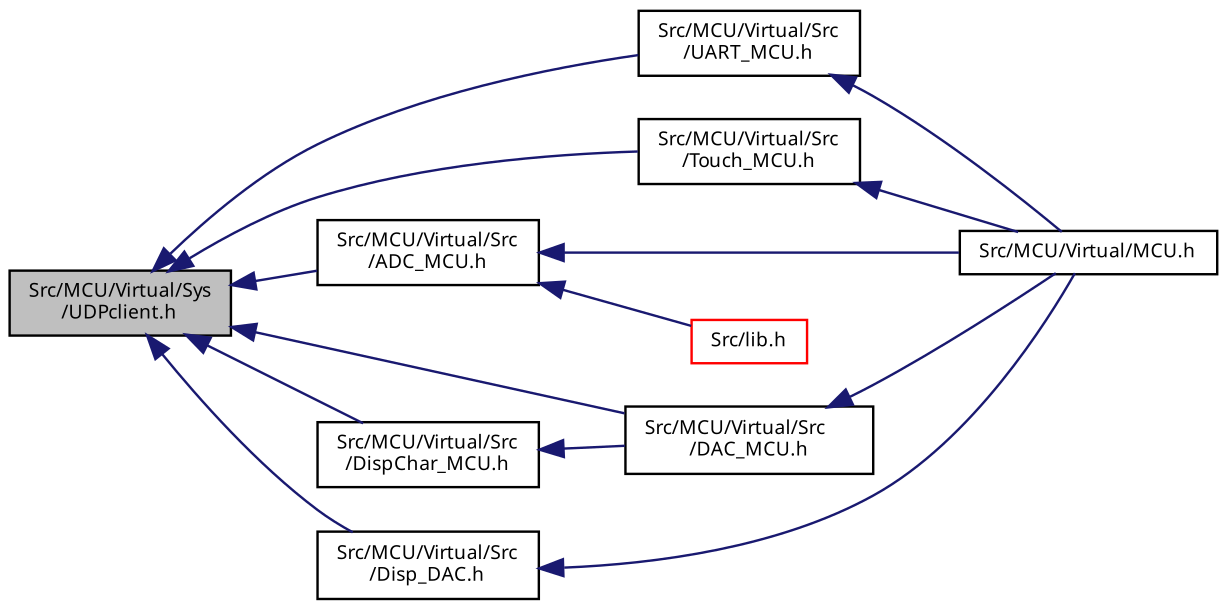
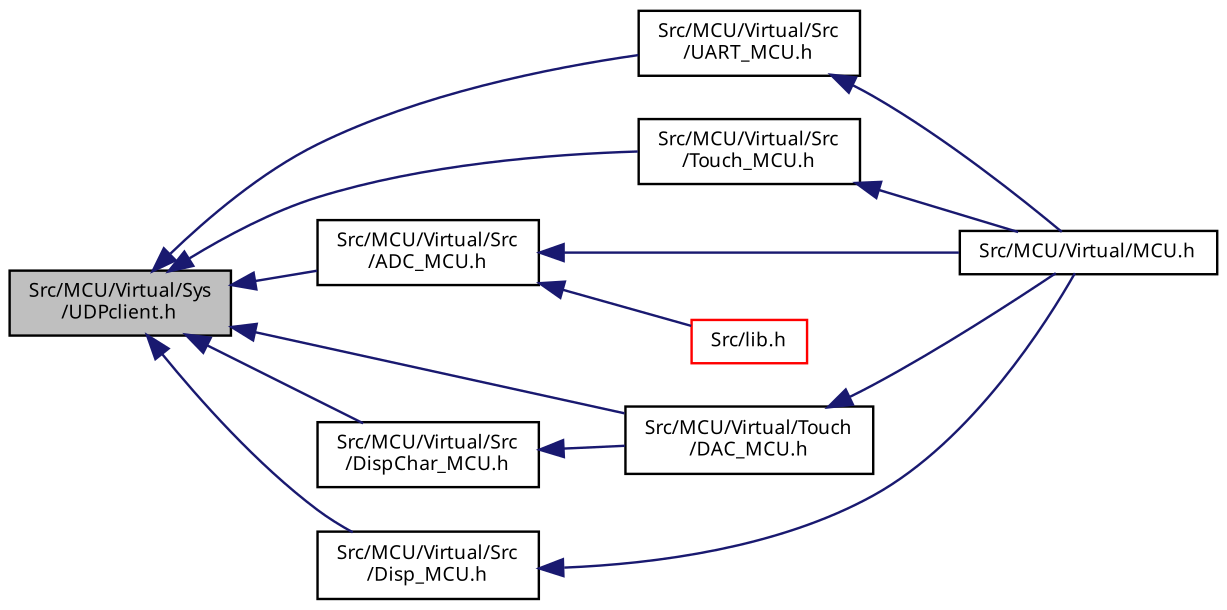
node "Src/MCU/Virtual/Src /DAC_MCU.h": label "Src/MCU/Virtual/Src /DAC_MCU.h" -> "Src/MCU/Virtual/Touch /DAC_MCU.h"
node "Src/MCU/Virtual/Src /Disp_DAC.h": label "Src/MCU/Virtual/Src /Disp_DAC.h" -> "Src/MCU/Virtual/Src /Disp_MCU.h"
